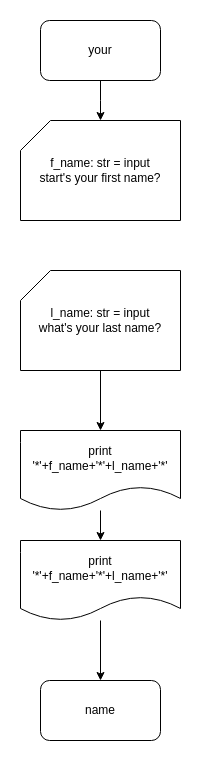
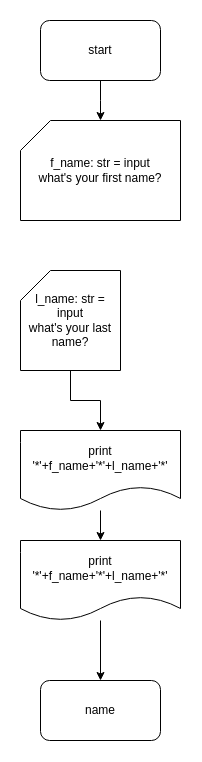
node "your": label "your" -> "start"
node "f_name: str = input start's your first name?": label "f_name: str = input start's your first name?" -> "f_name: str = input what's your first name?"
node "l_name: str = input what's your last name?": size 160x100 -> 100x100
